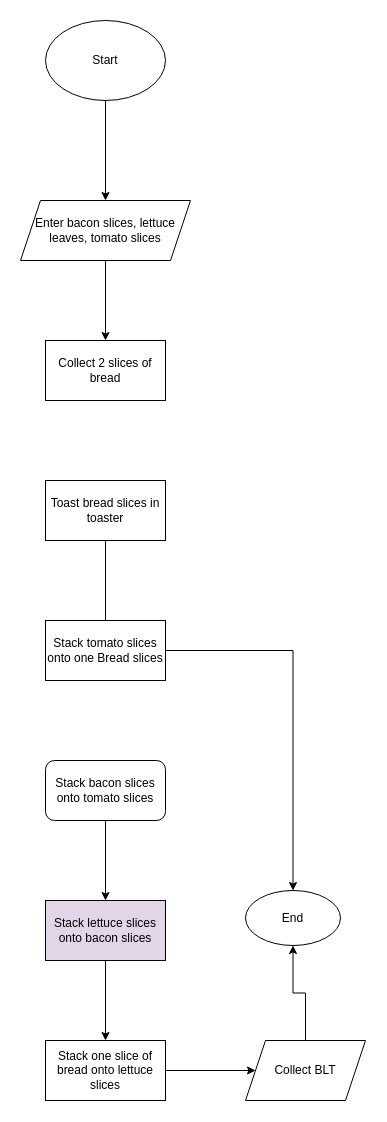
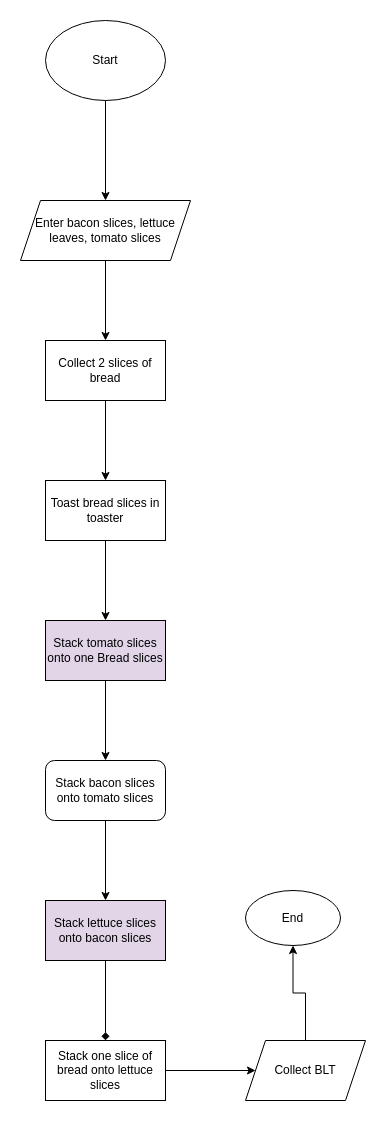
edge "Collect 2 slices of bread" -> "Toast bread slices in toaster": added
edge "Toast bread slices in toaster" -- "Stack tomato slices onto one Bread slices": arrowhead none -> classic
node "Stack tomato slices onto one Bread slices": fillcolor #ffffff -> #e1d5e7
edge "Stack tomato slices onto one Bread slices" -> "End": now "Stack tomato slices onto one Bread slices" -> "Stack bacon slices onto tomato slices"
edge "Stack lettuce slices onto bacon slices" -> "Stack one slice of bread onto lettuce slices": arrowhead classic -> diamond
